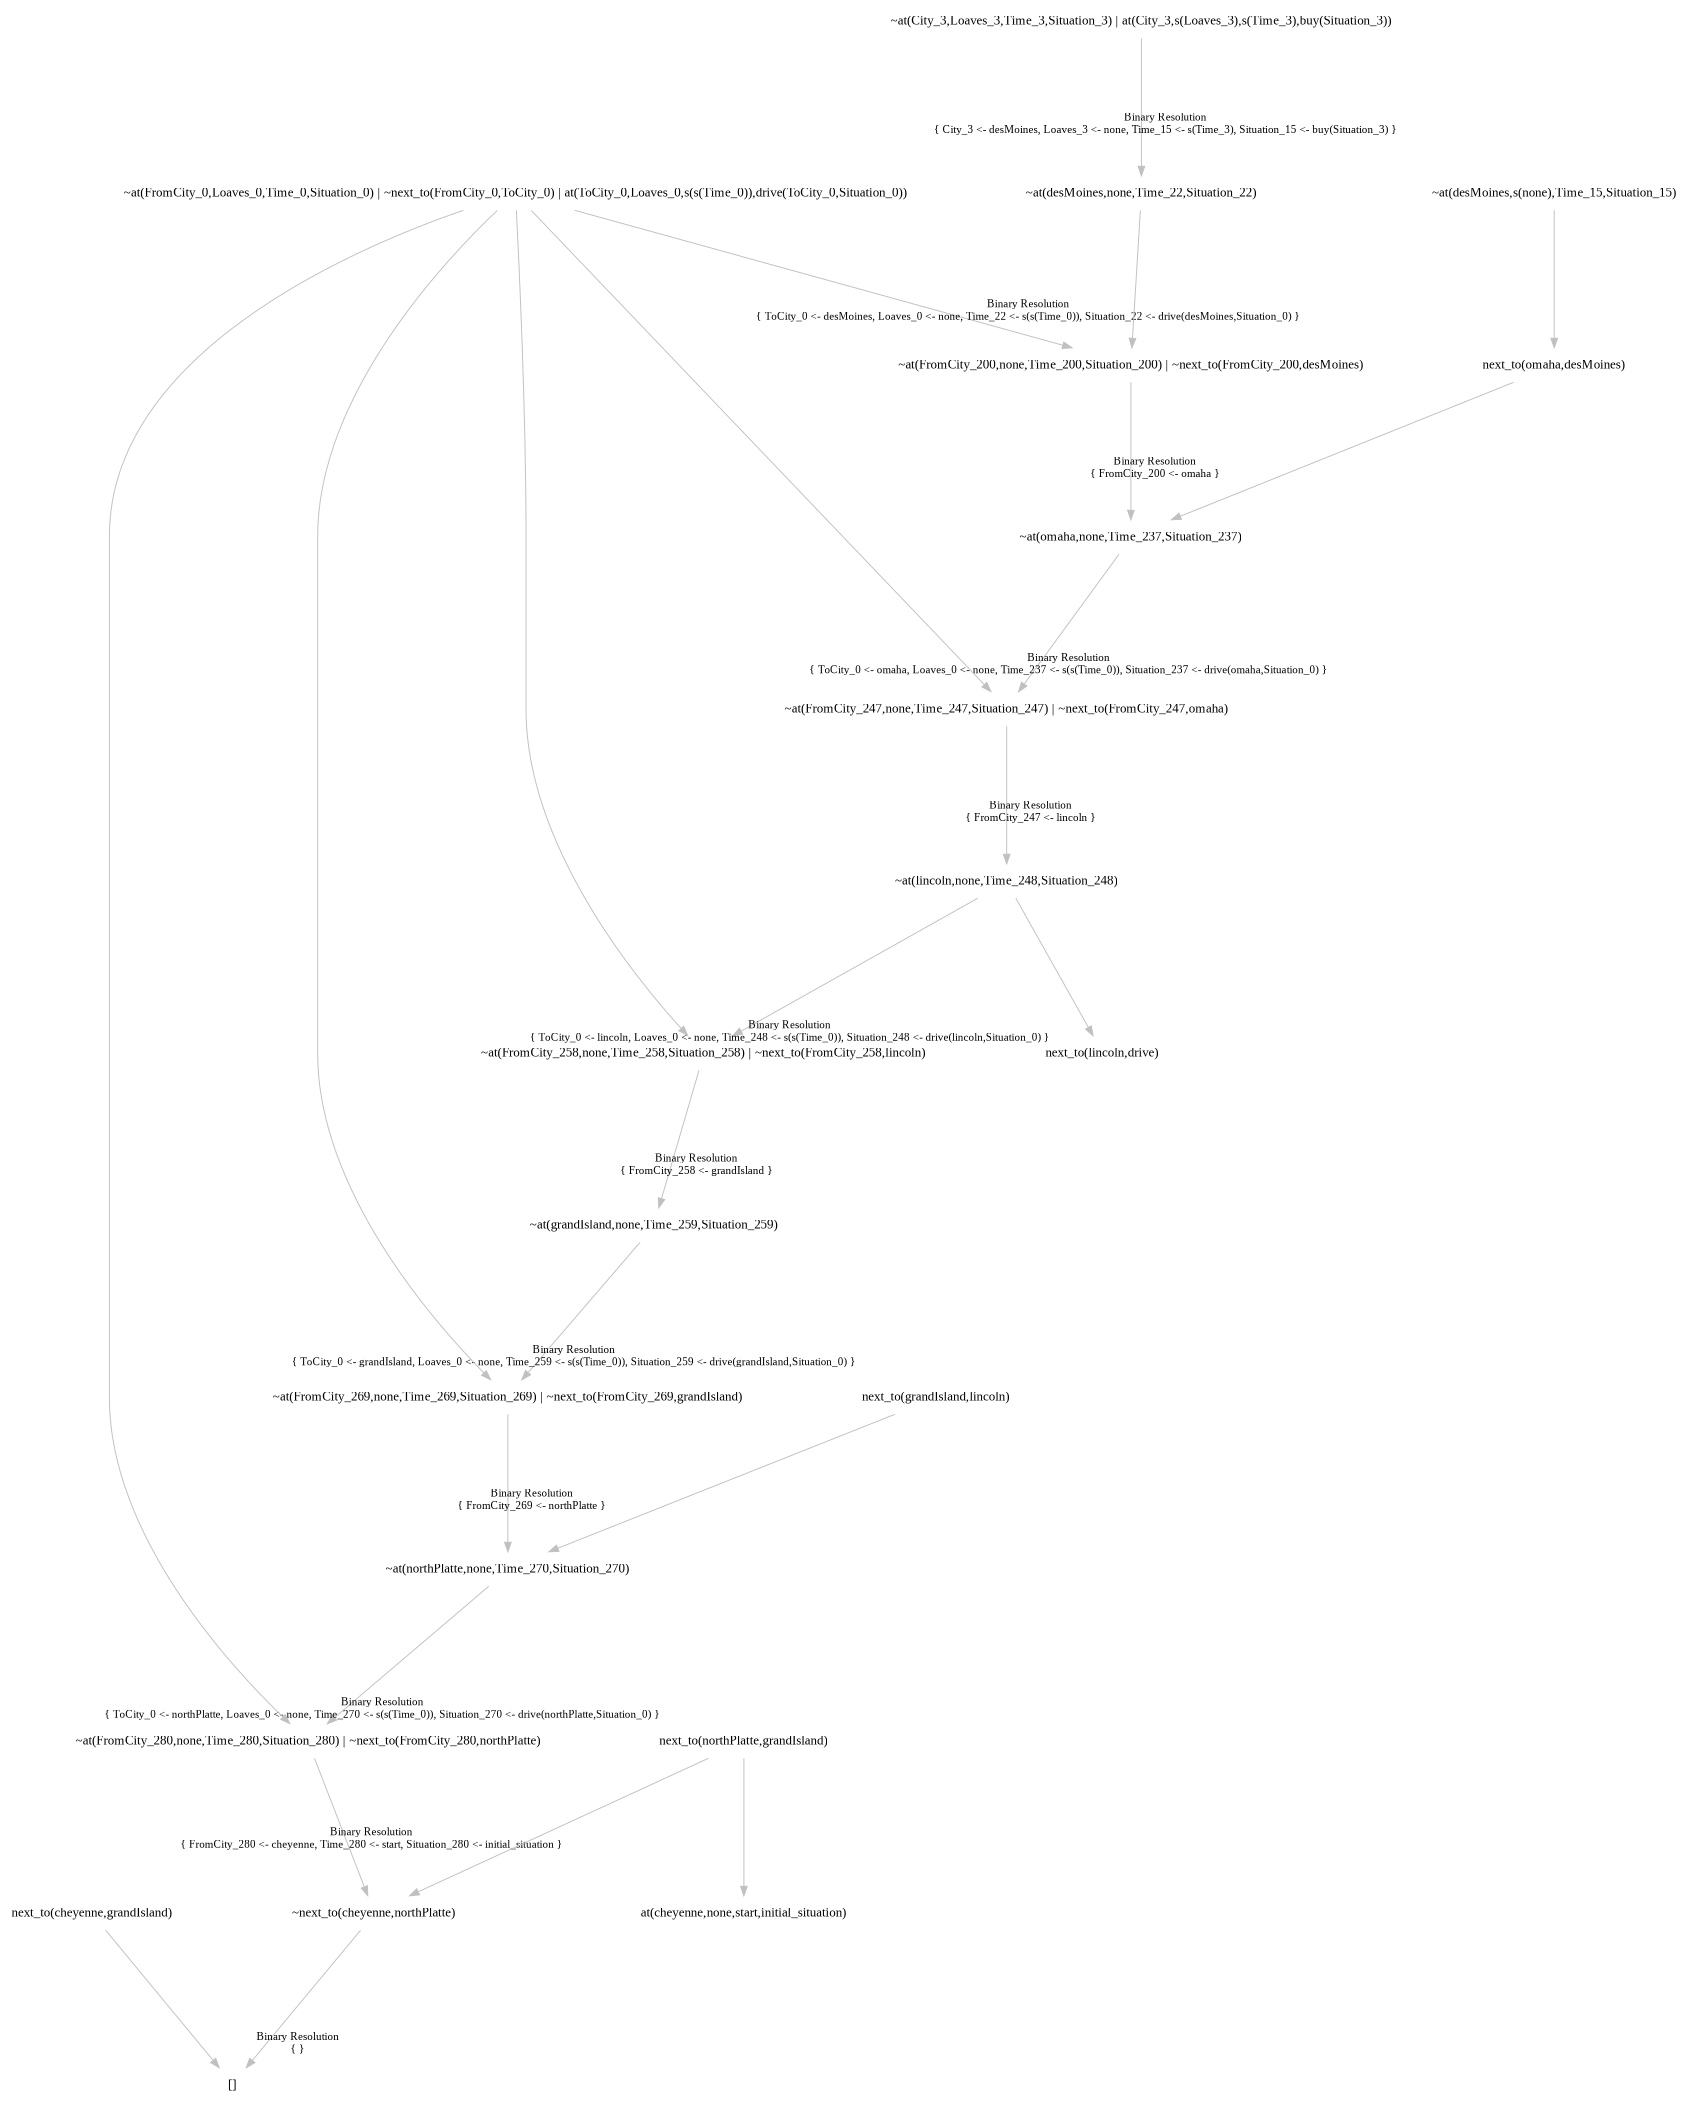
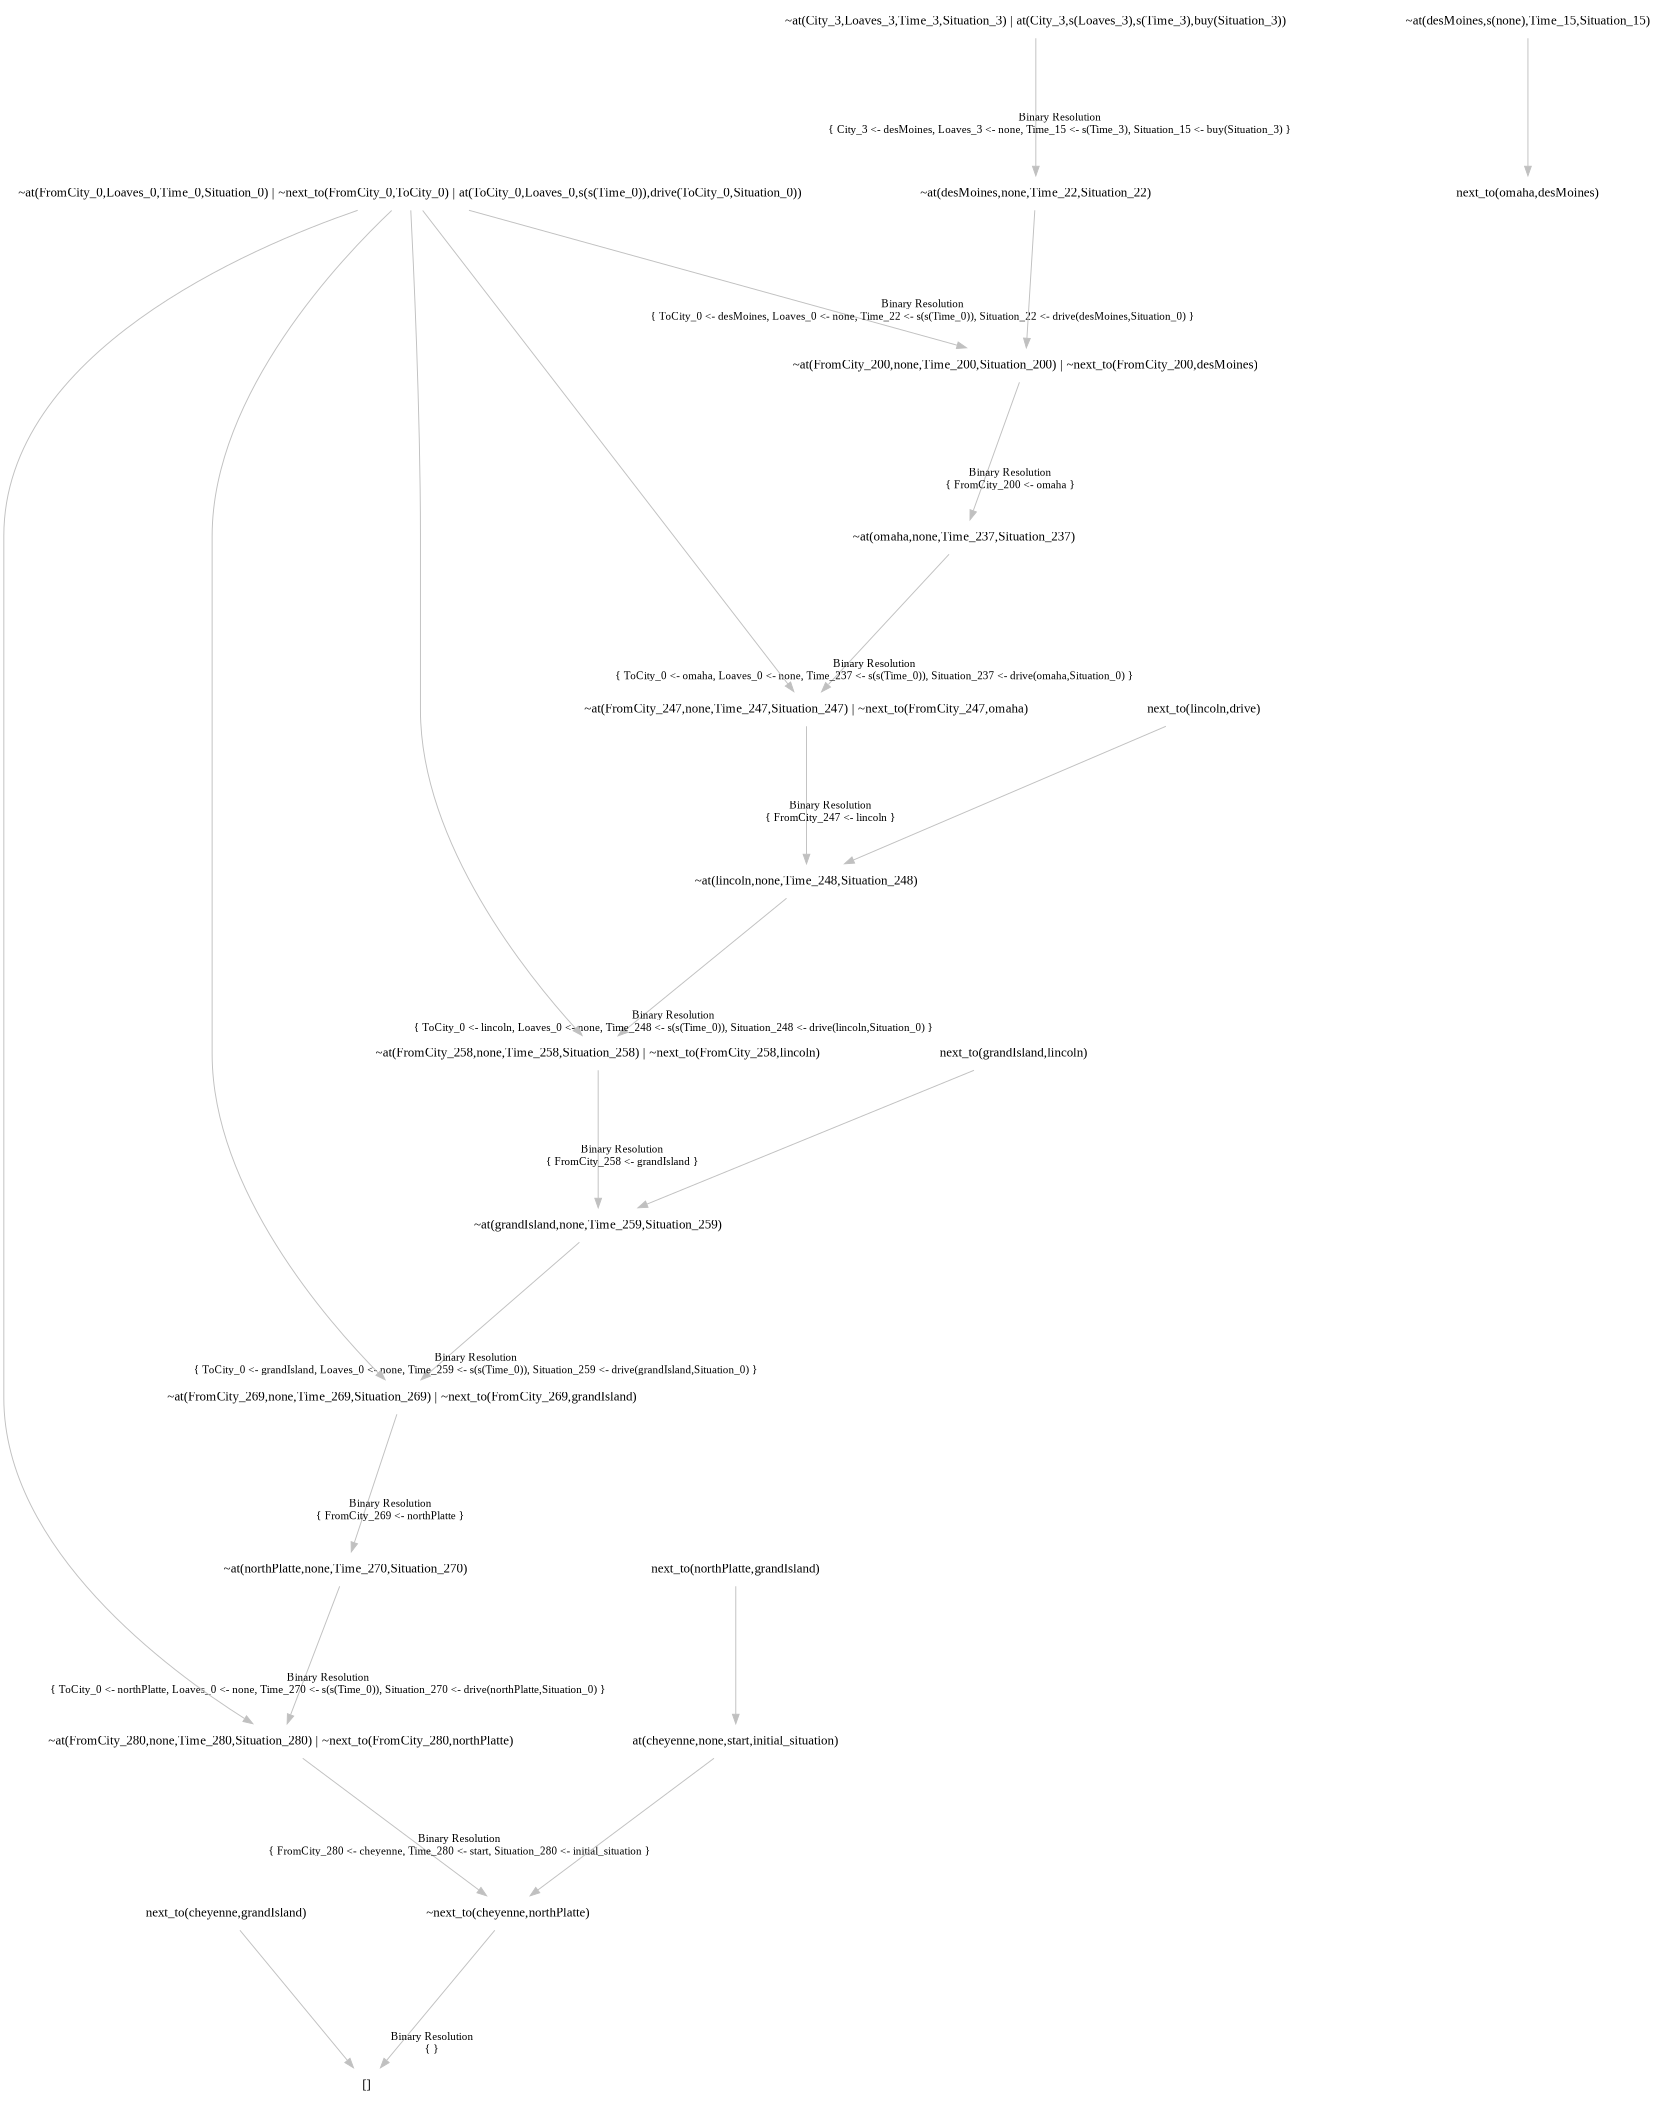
edge "next_to(omaha,desMoines)" -> "~at(omaha,none,Time_237,Situation_237)": removed
edge "~at(lincoln,none,Time_248,Situation_248)" -> "next_to(lincoln,drive)": reversed
edge "next_to(grandIsland,lincoln)" -> "~at(northPlatte,none,Time_270,Situation_270)": now "next_to(grandIsland,lincoln)" -> "~at(grandIsland,none,Time_259,Situation_259)"
edge "next_to(northPlatte,grandIsland)" -> "~next_to(cheyenne,northPlatte)": now "at(cheyenne,none,start,initial_situation)" -> "~next_to(cheyenne,northPlatte)"
